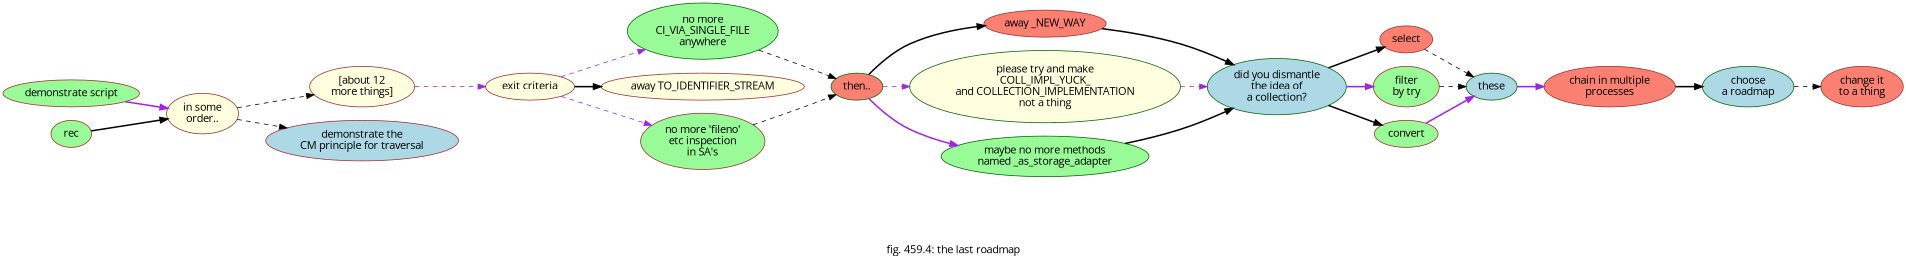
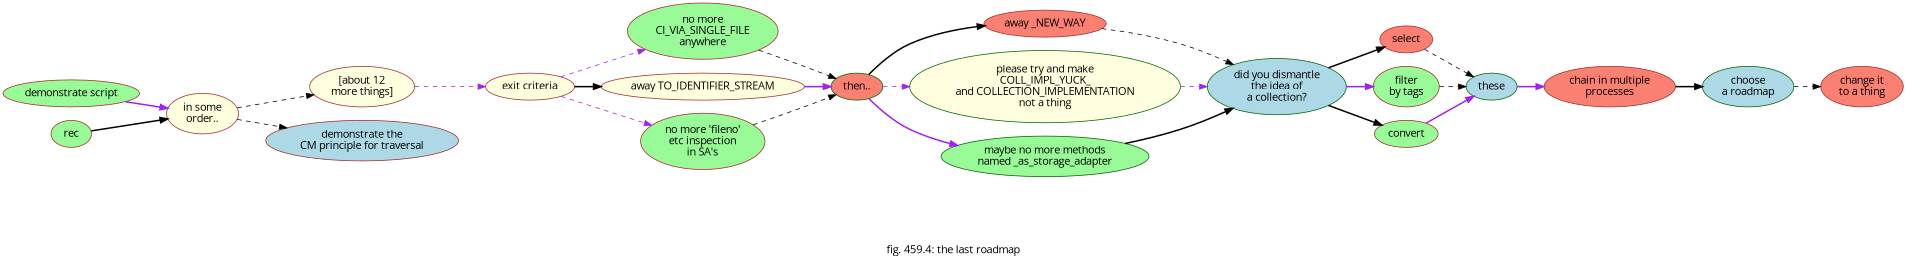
node "no more CI_VIA_SINGLE_FILE anywhere": color darkgreen -> brown
edge "away _NEW_WAY" -> "did you dismantle the idea of a collection?": style bold -> dashed
edge "away TO_IDENTIFIER_STREAM" -> "then..": added
node "filter by try": label "filter by try" -> "filter by tags"
